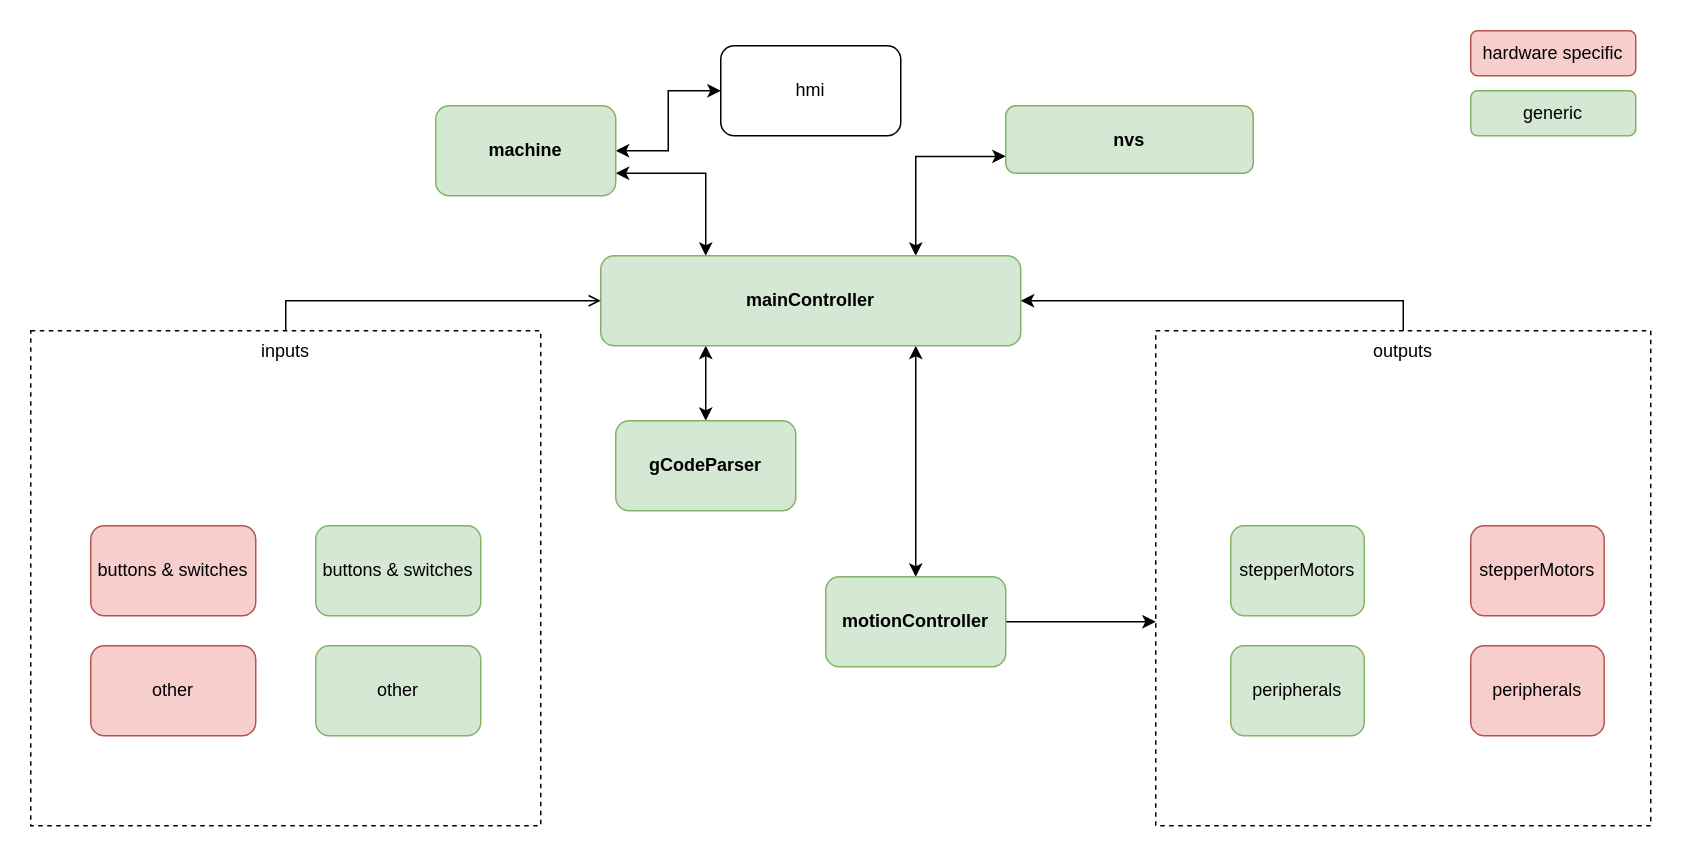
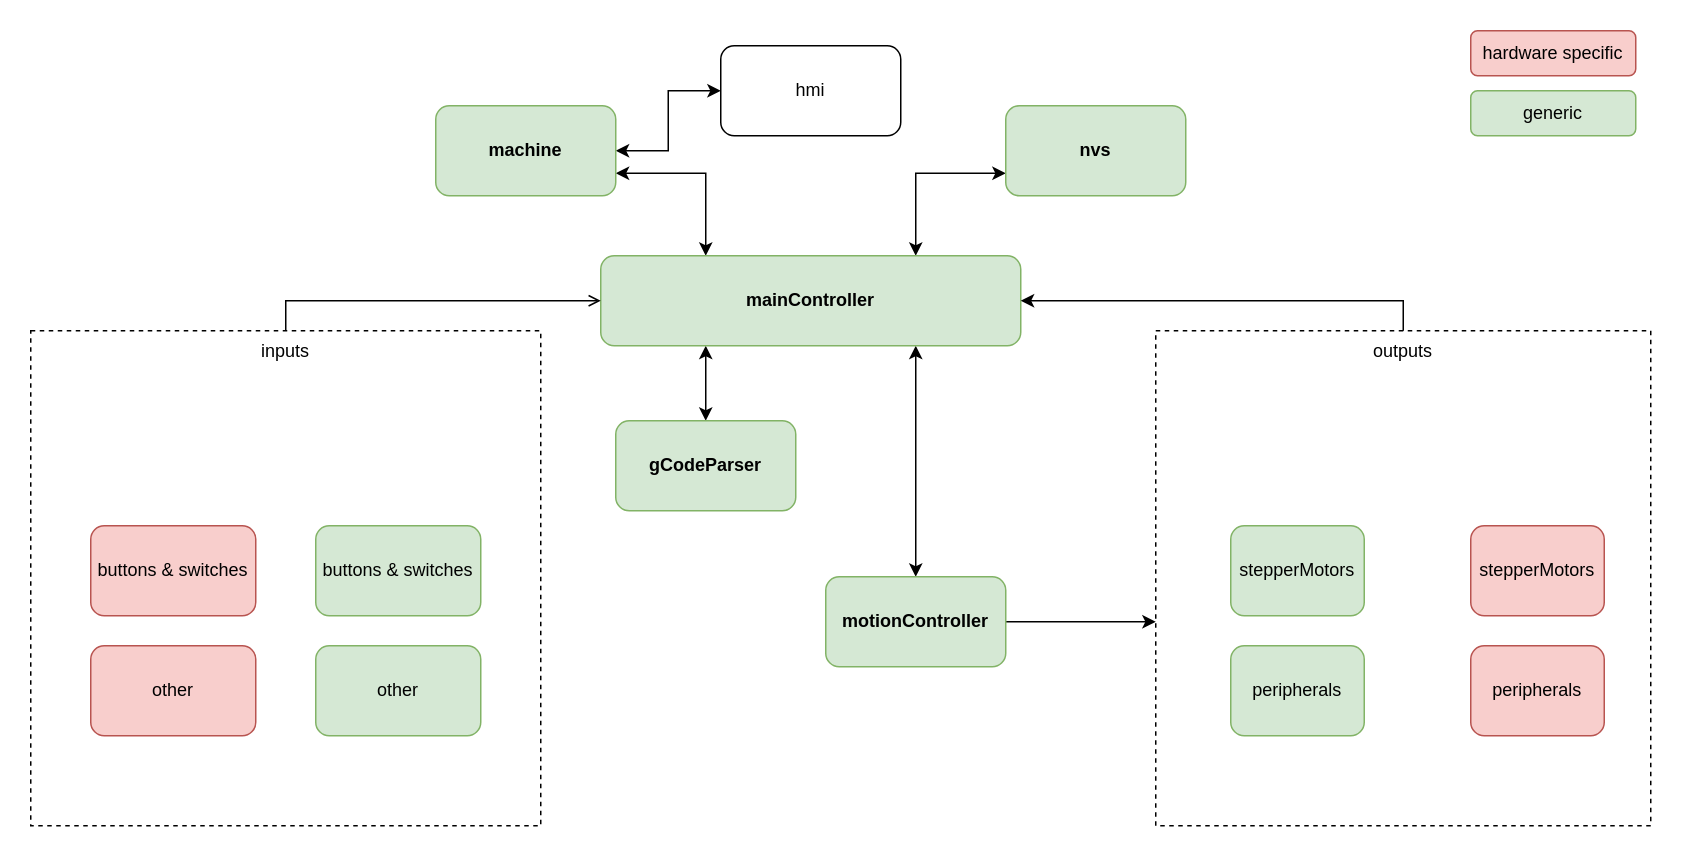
node "nvs": size 248x68 -> 180x90
